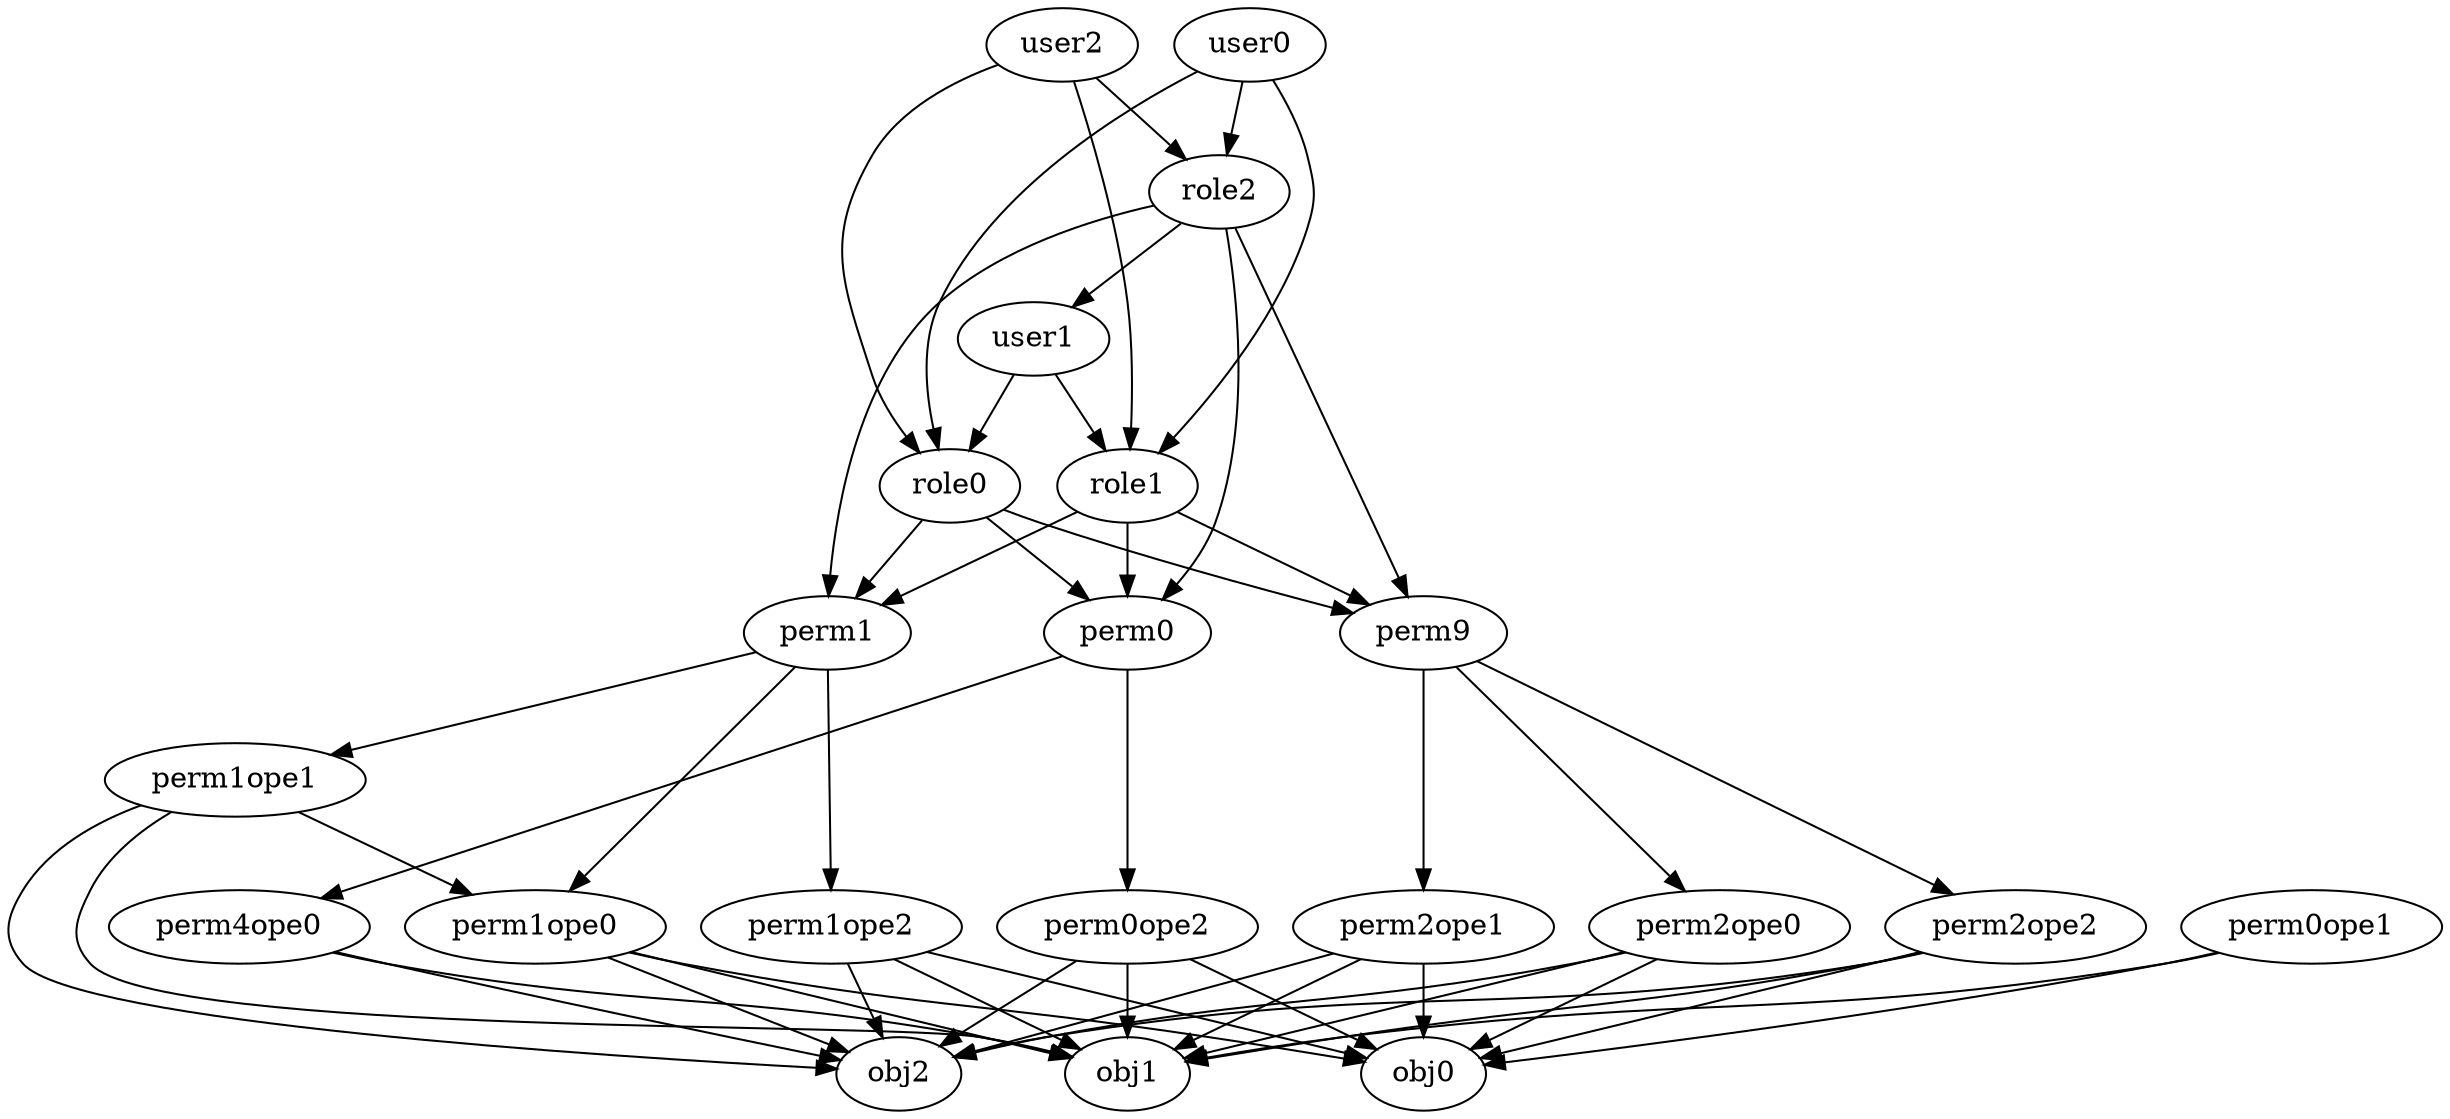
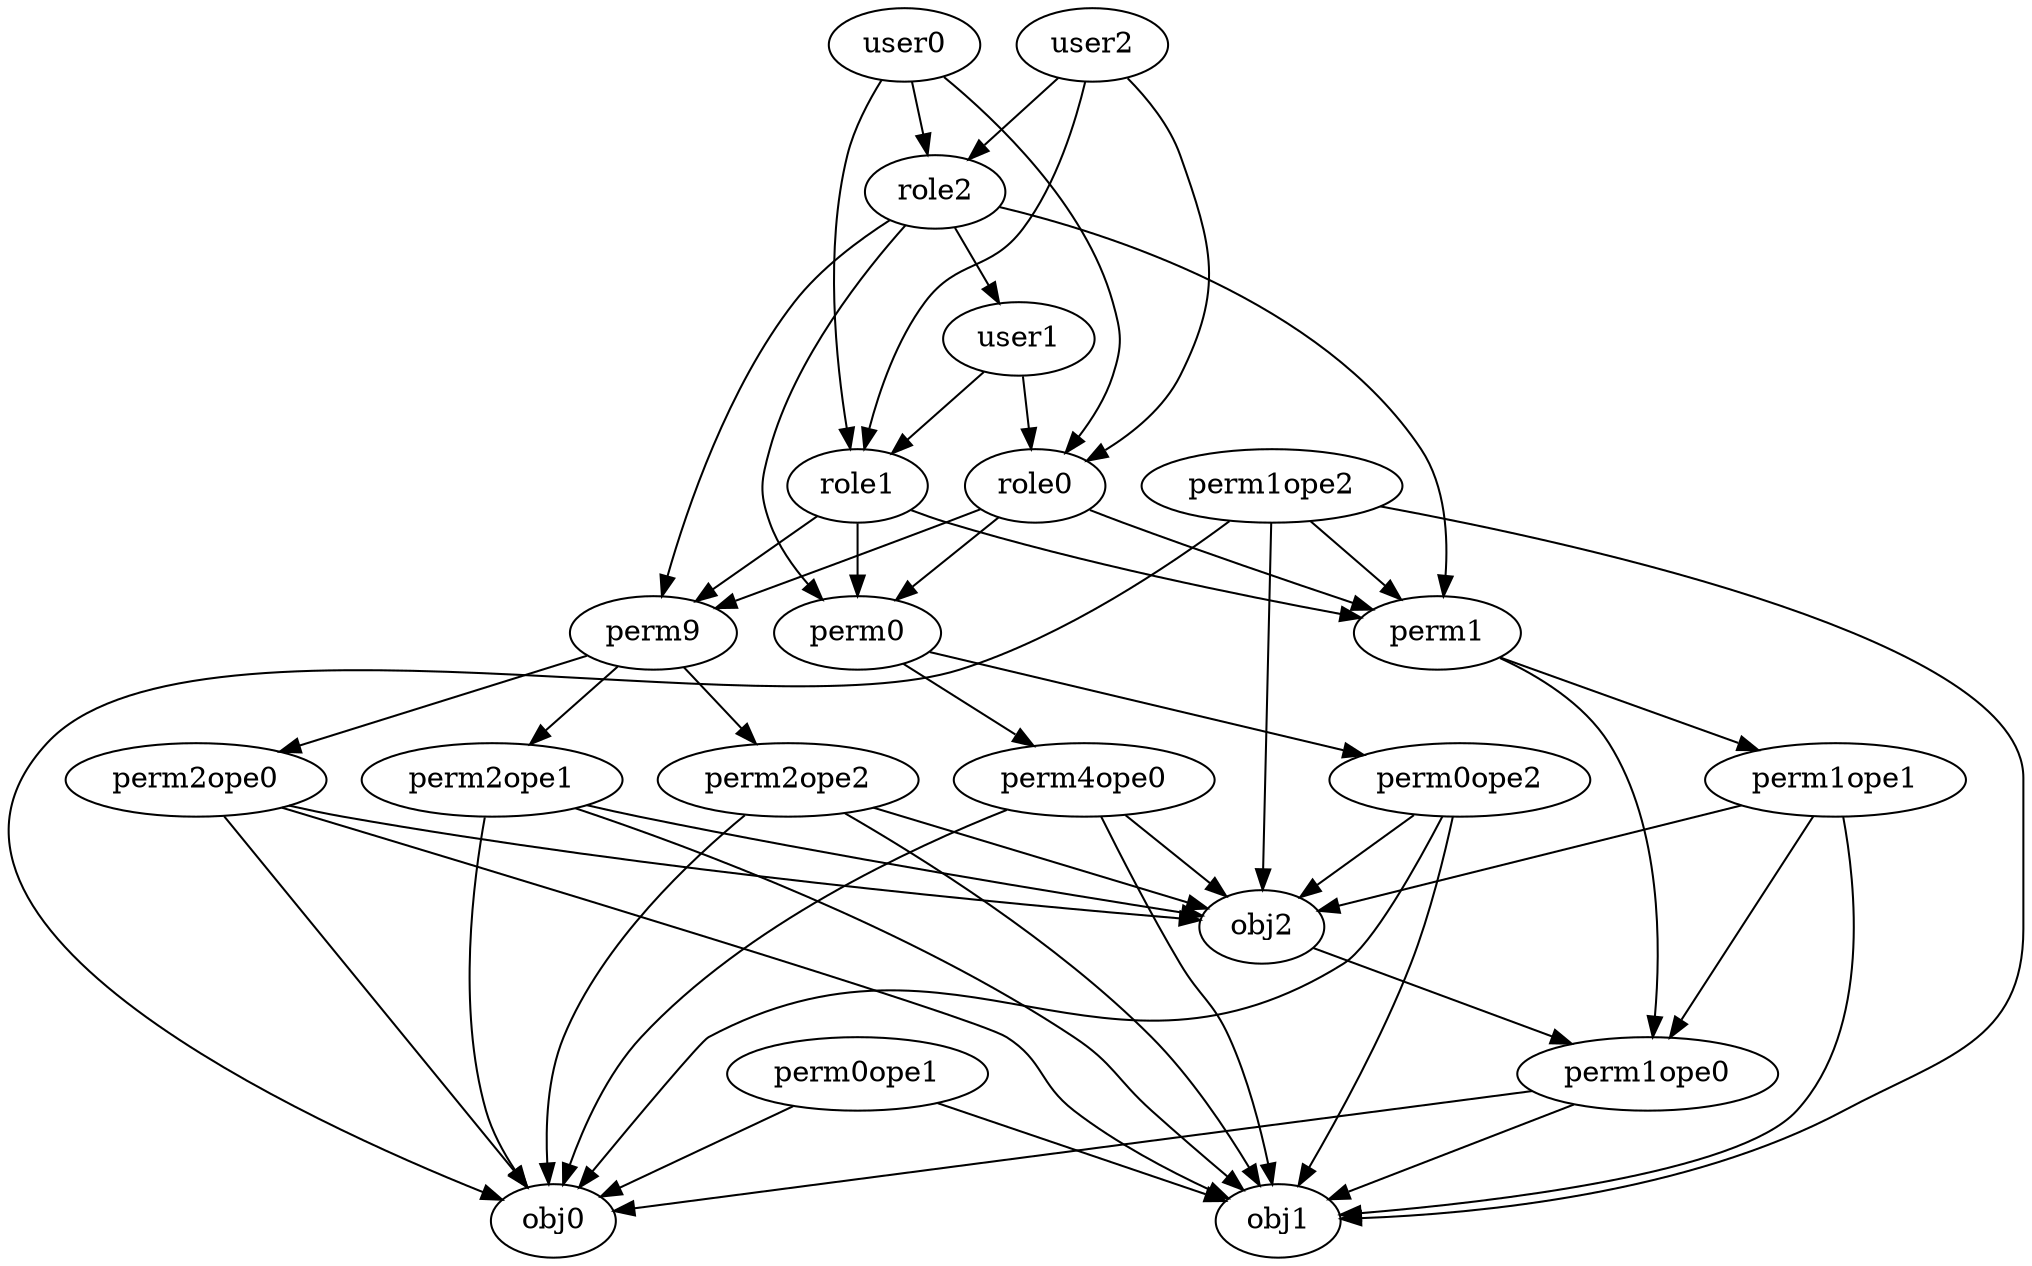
edge "perm1" -> "perm1ope2": reversed
edge "perm4ope0" -> "obj0": added
edge "perm1ope0" -> "obj2": reversed
